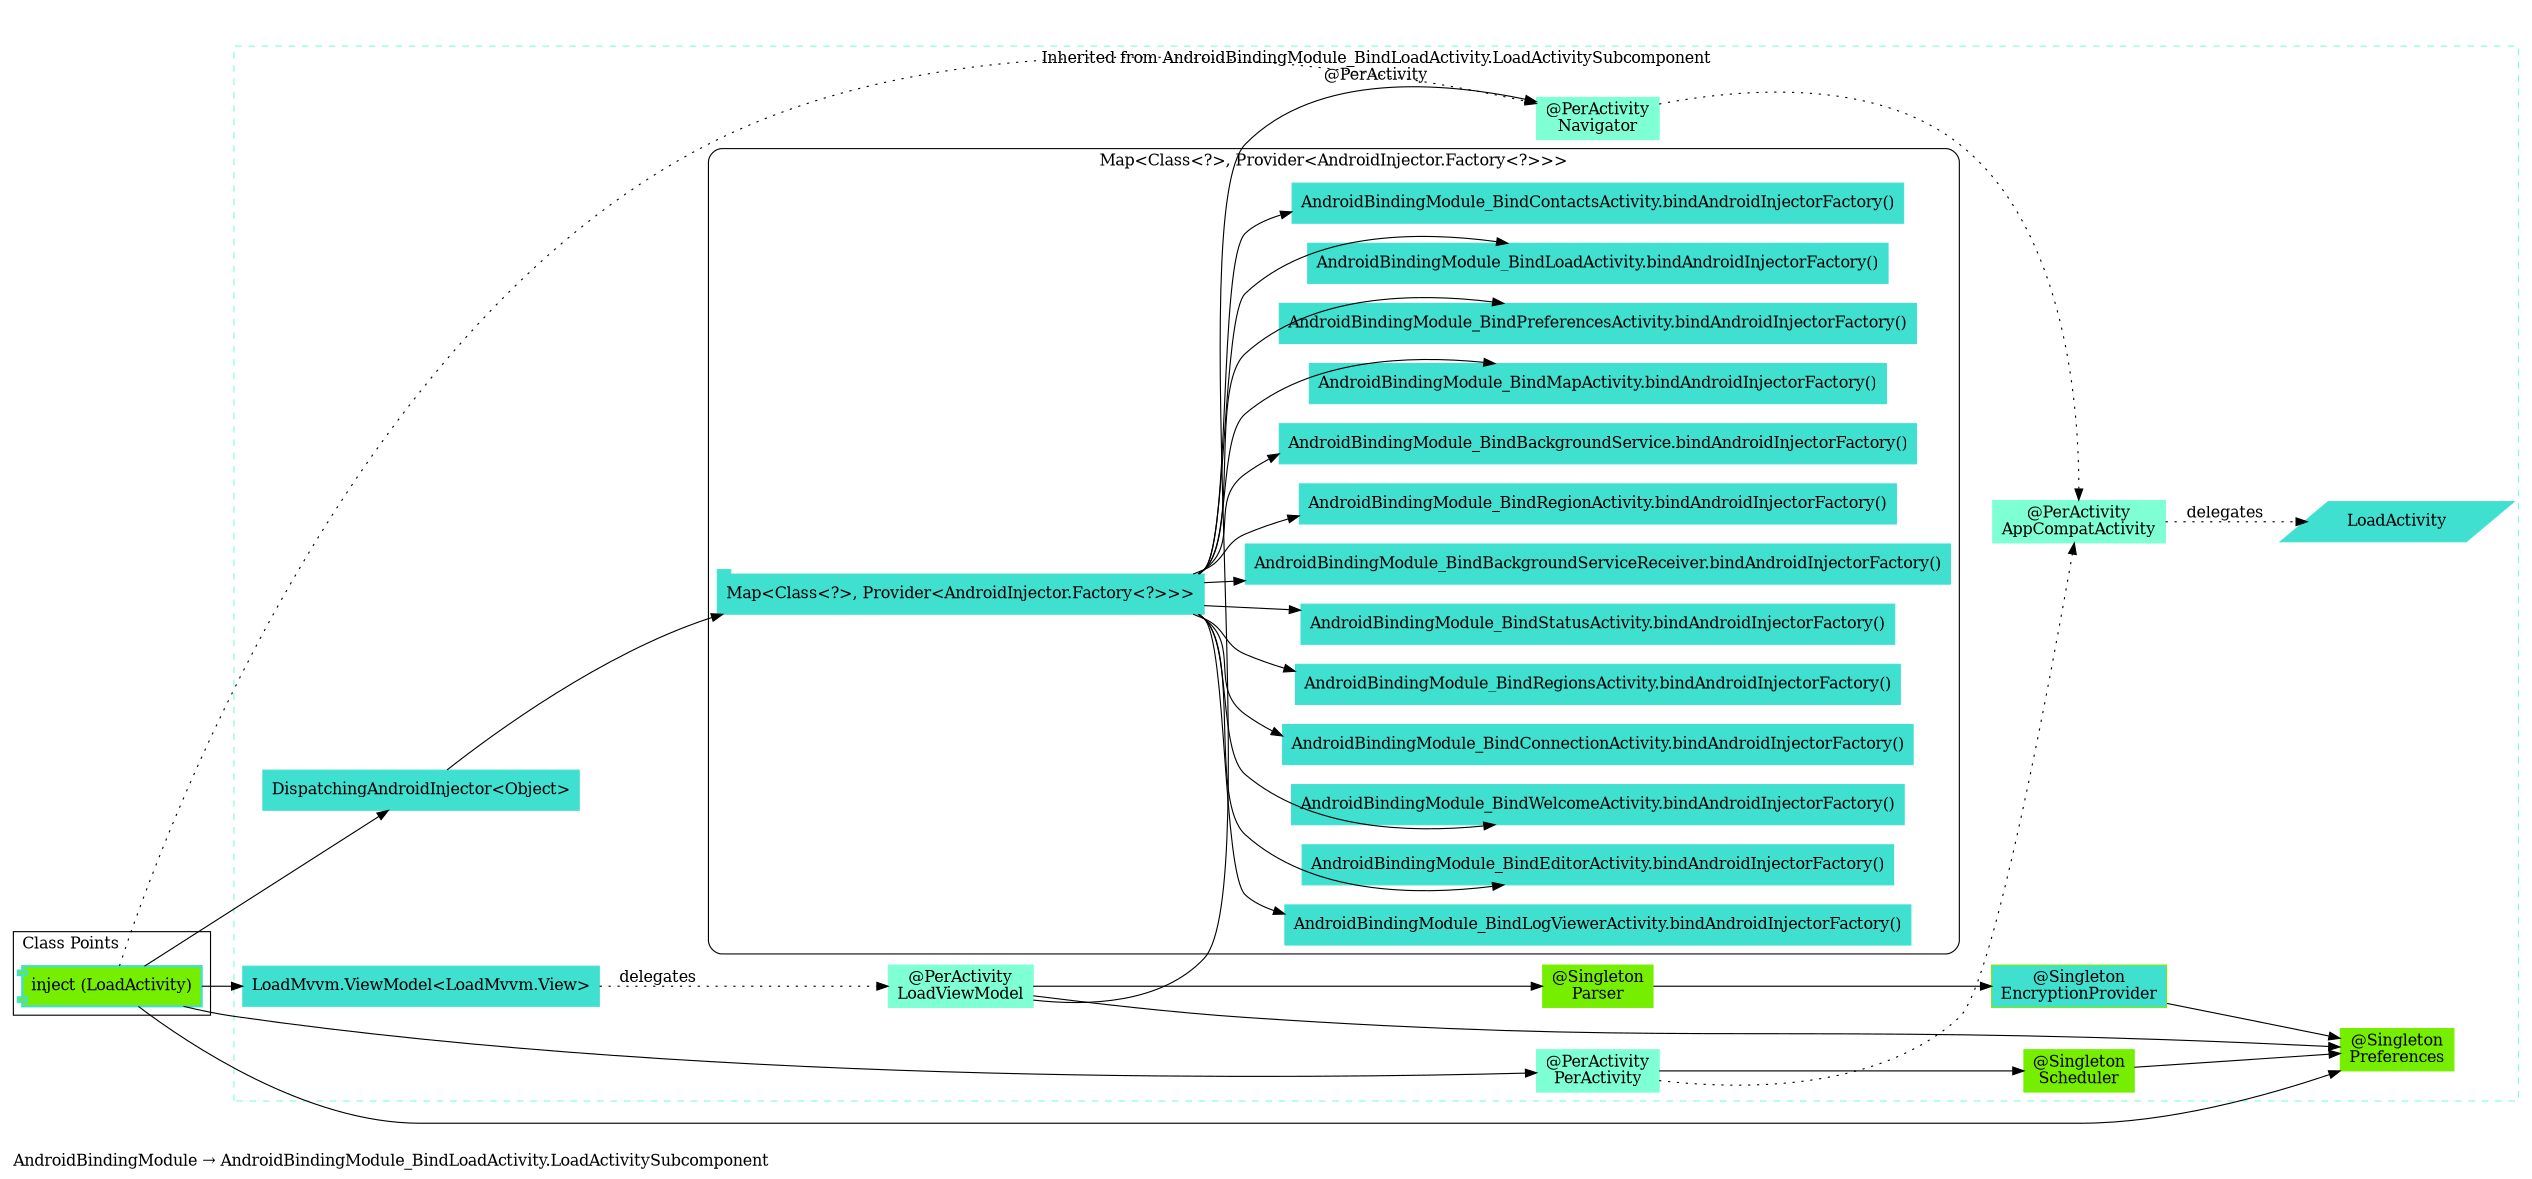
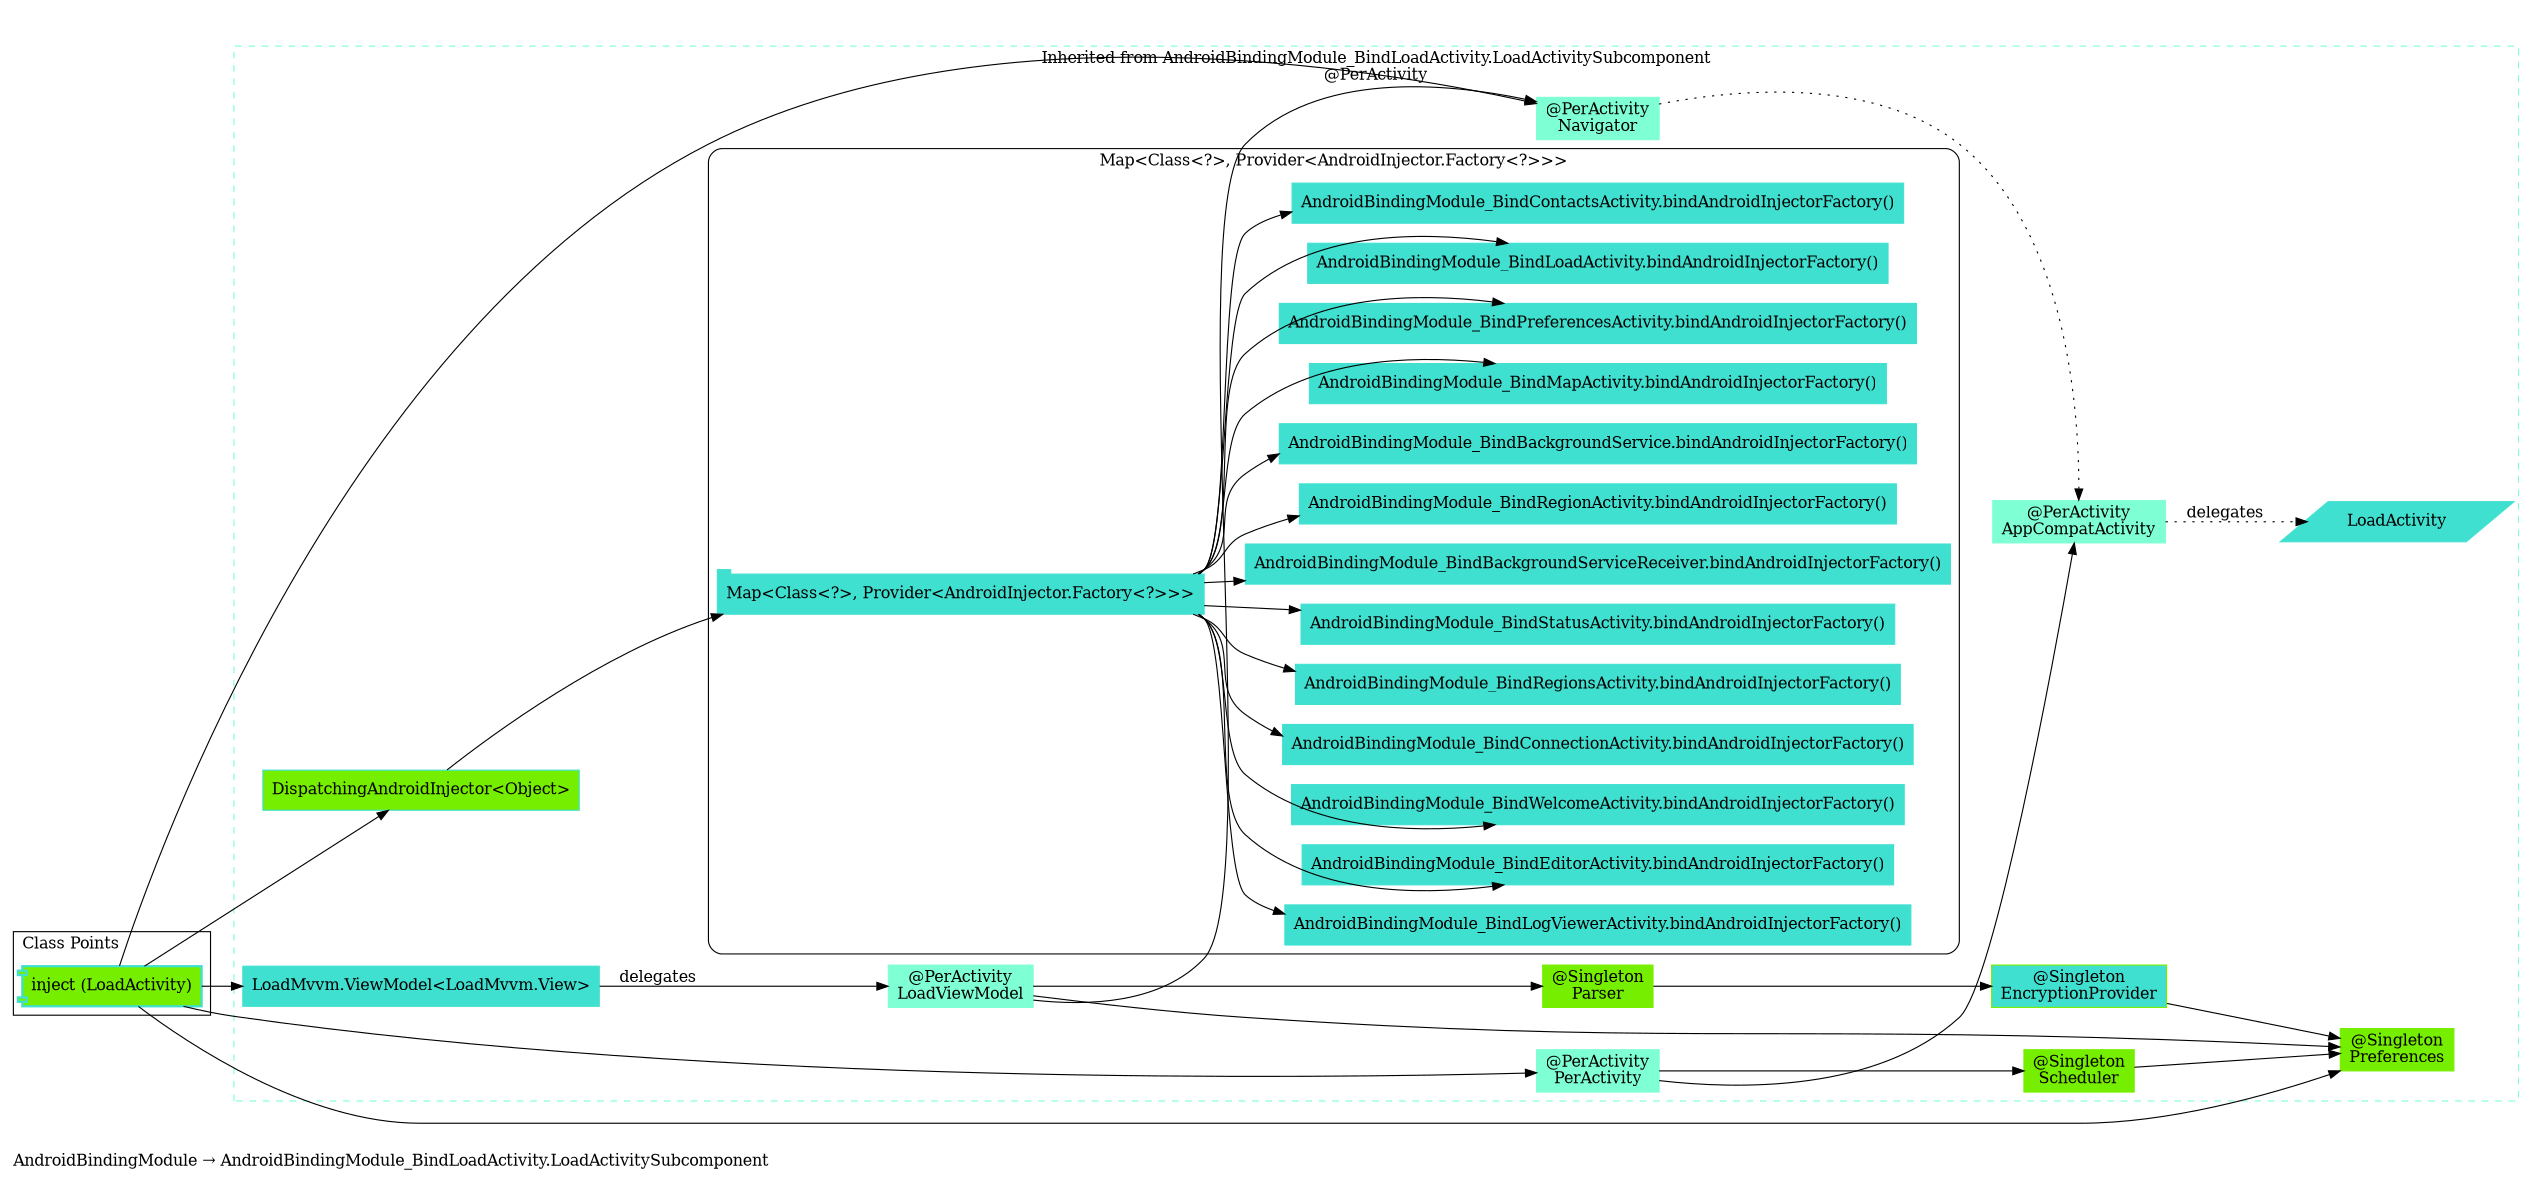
edge "inject (LoadActivity)" -> "@PerActivity Navigator": style dotted -> solid
node "DispatchingAndroidInjector<Object>": fillcolor turquoise -> chartreuse2
edge "@PerActivity PerActivity" -> "@PerActivity AppCompatActivity": style dotted -> solid
edge "LoadMvvm.ViewModel<LoadMvvm.View>" -> "@PerActivity LoadViewModel": style dotted -> solid
